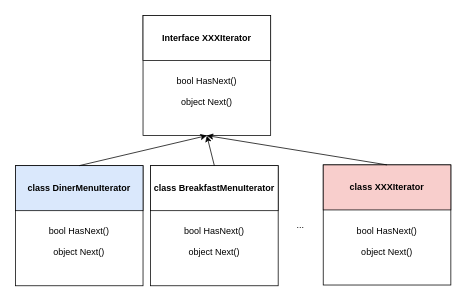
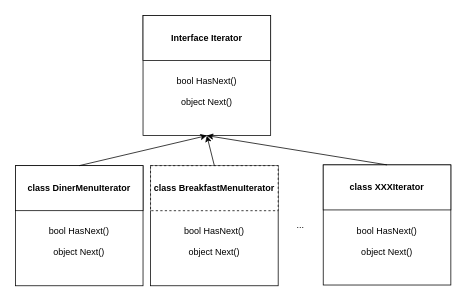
node "Interface XXXIterator": label "Interface XXXIterator" -> "Interface Iterator"
node "class XXXIterator": fillcolor #f8cecc -> #ffffff
node "class DinerMenuIterator": fillcolor #dae8fc -> #ffffff
node "class BreakfastMenuIterator": style solid -> dashed
